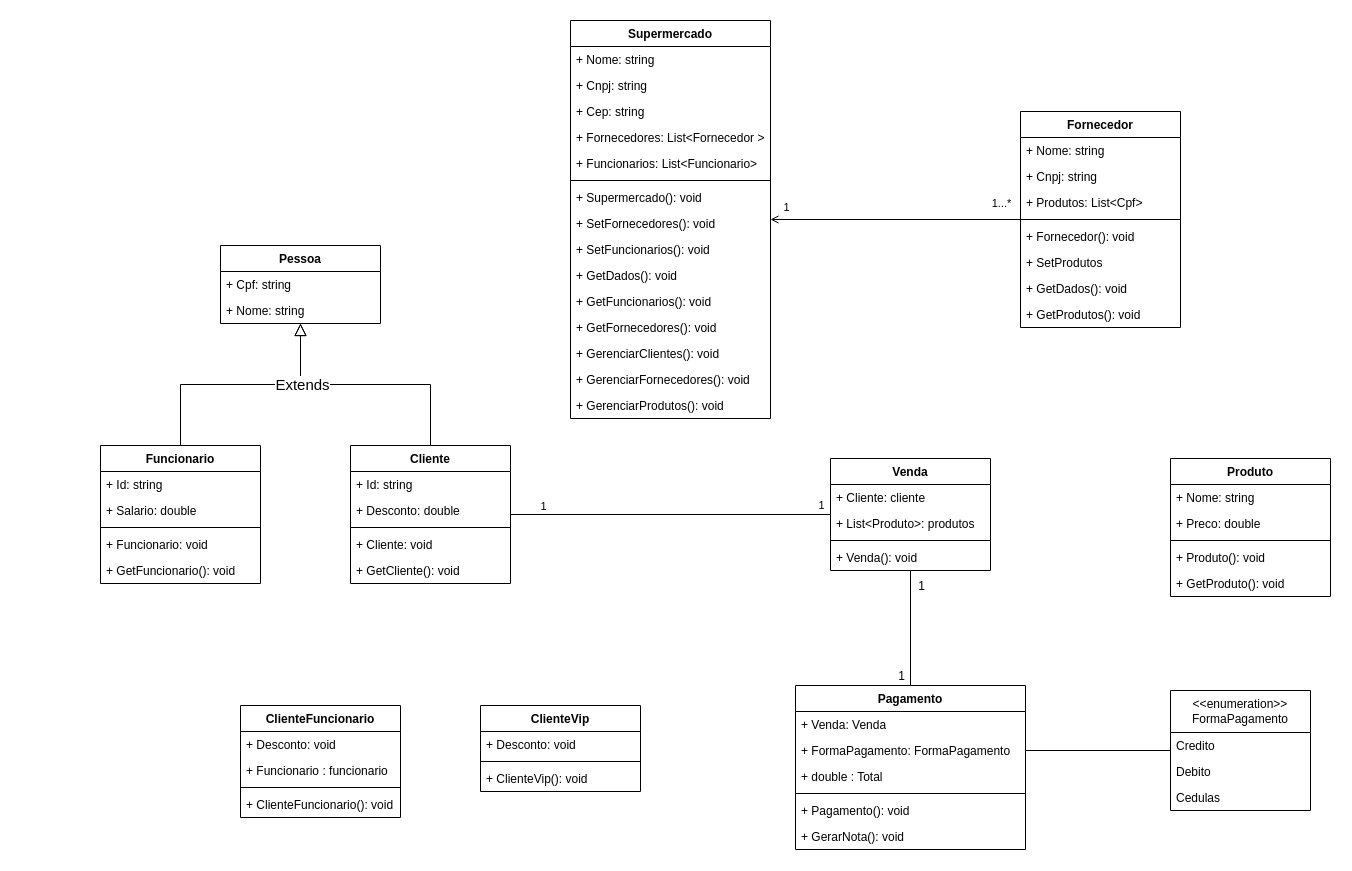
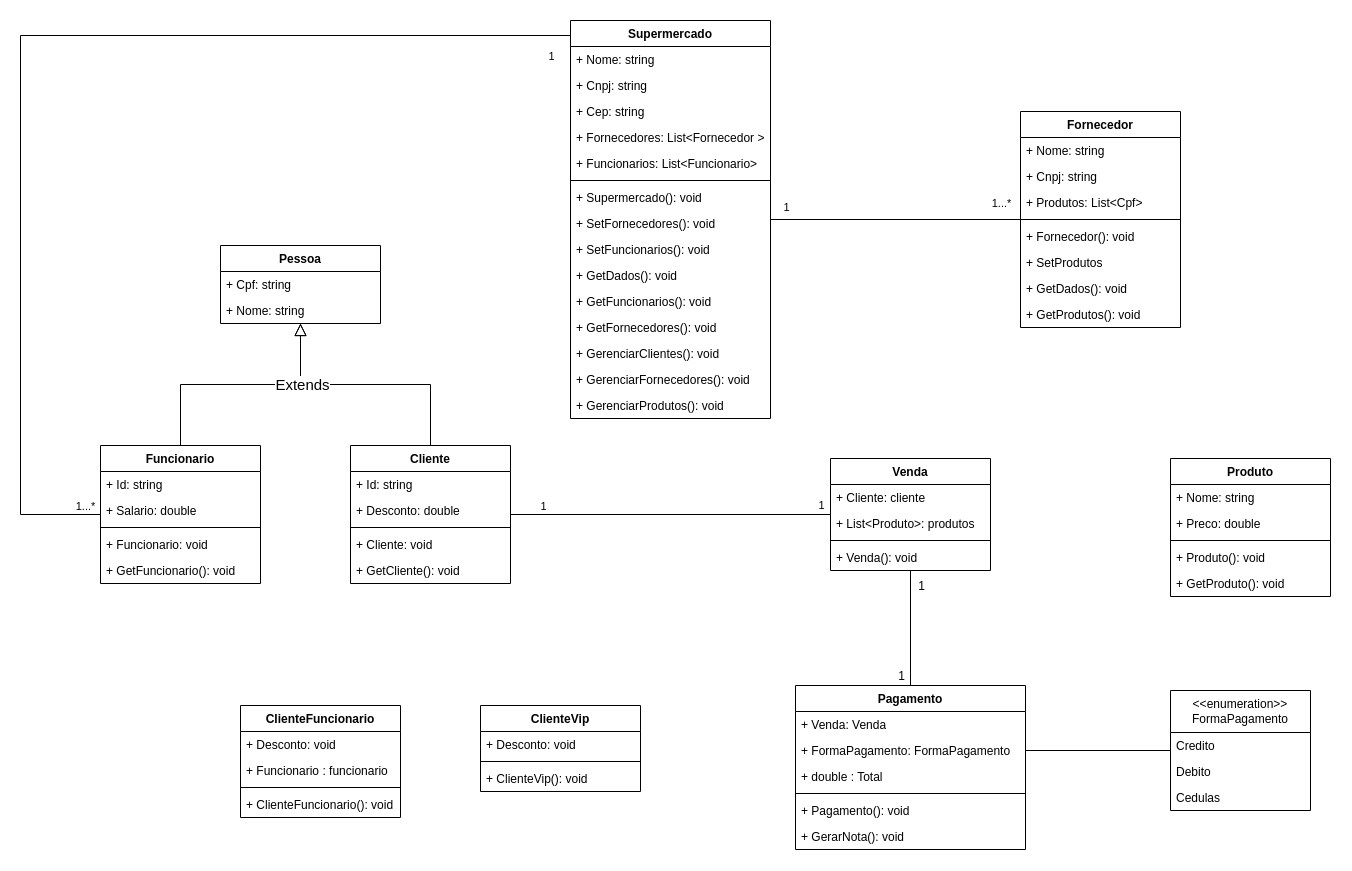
edge "Supermercado" -- "Funcionario": added, labels "1", "1...*"
edge "Fornecedor" -> "Supermercado": arrowhead open -> none
